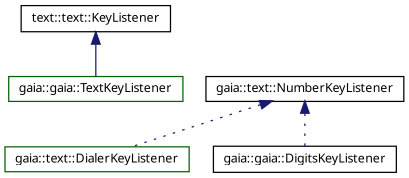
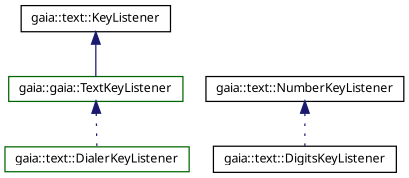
node "text::text::KeyListener": label "text::text::KeyListener" -> "gaia::text::KeyListener"
edge "gaia::text::DialerKeyListener" -> "gaia::text::NumberKeyListener": now "gaia::text::DialerKeyListener" -> "gaia::gaia::TextKeyListener"
node "gaia::gaia::DigitsKeyListener": label "gaia::gaia::DigitsKeyListener" -> "gaia::text::DigitsKeyListener"
